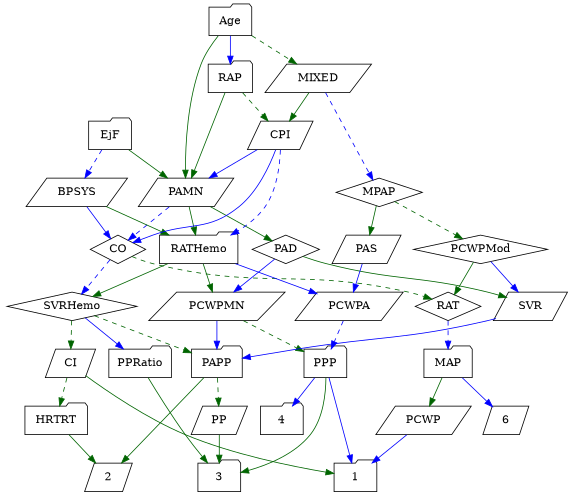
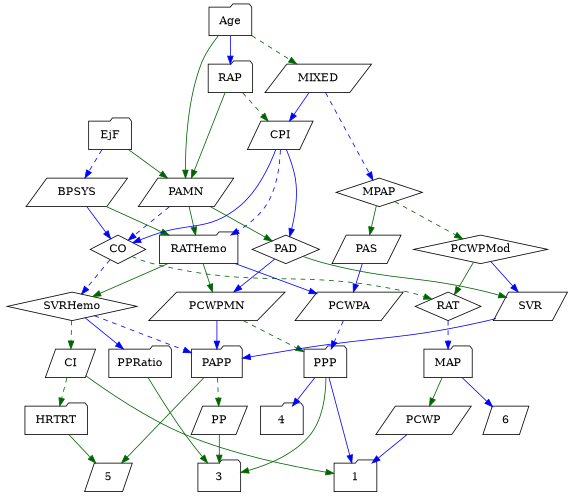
edge "MIXED" -> "CPI": color darkgreen -> blue
edge "CPI" -> "PAMN": now "CPI" -> "PAD"
edge "SVRHemo" -> "PAPP": color darkgreen -> blue
node "2": label "2" -> "5"
